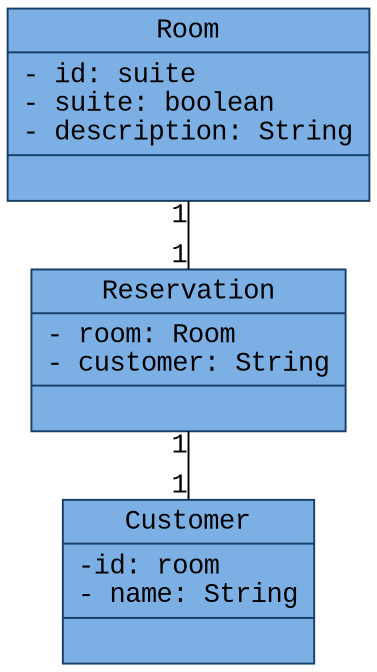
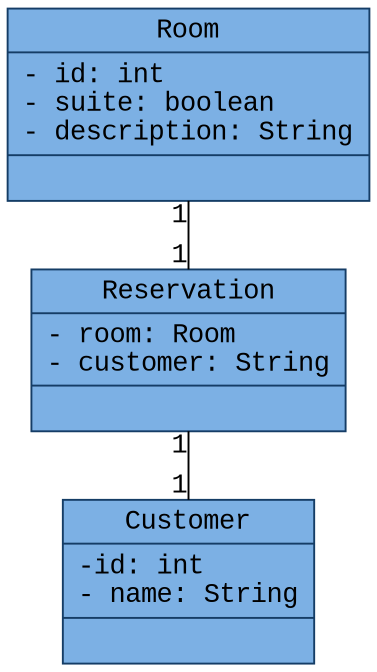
node "Room": text "- id: suite" -> "- id: int"
node "Customer": text "-id: room" -> "-id: int"
